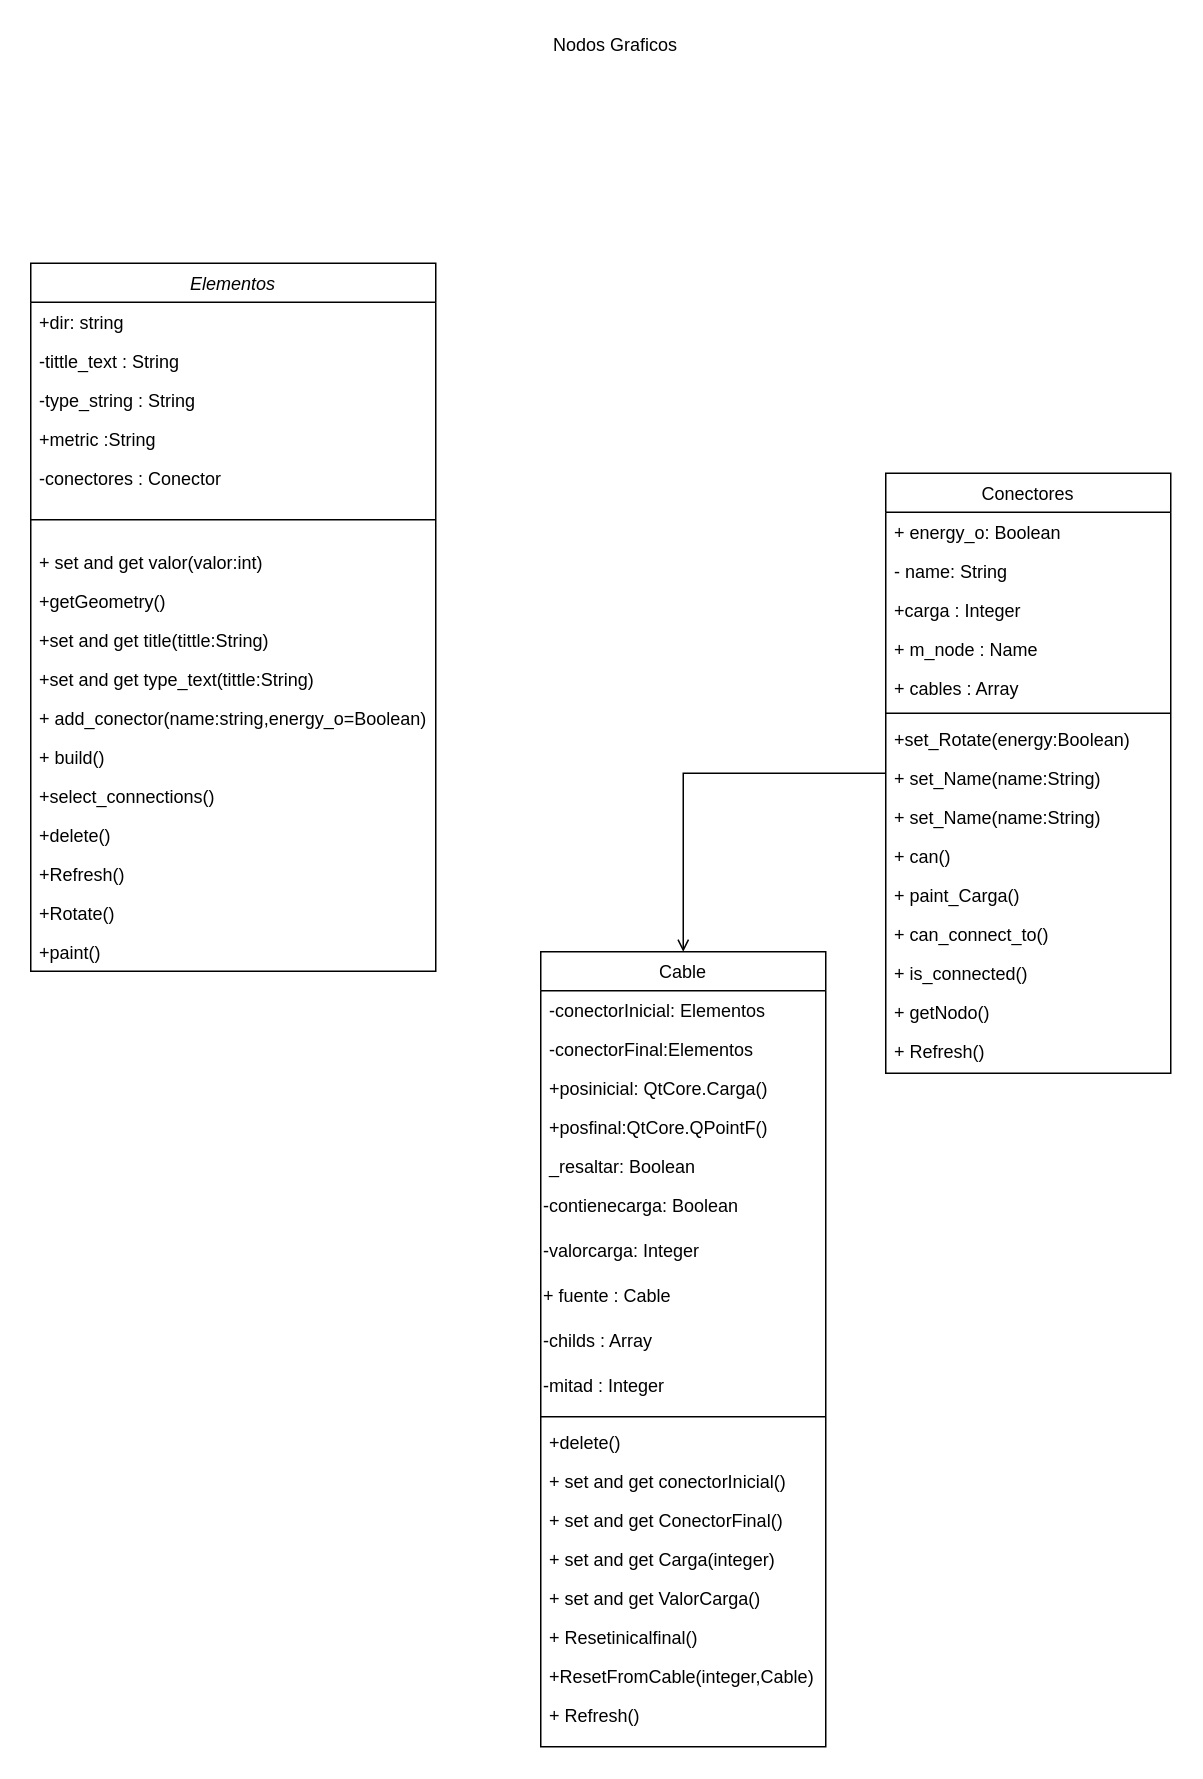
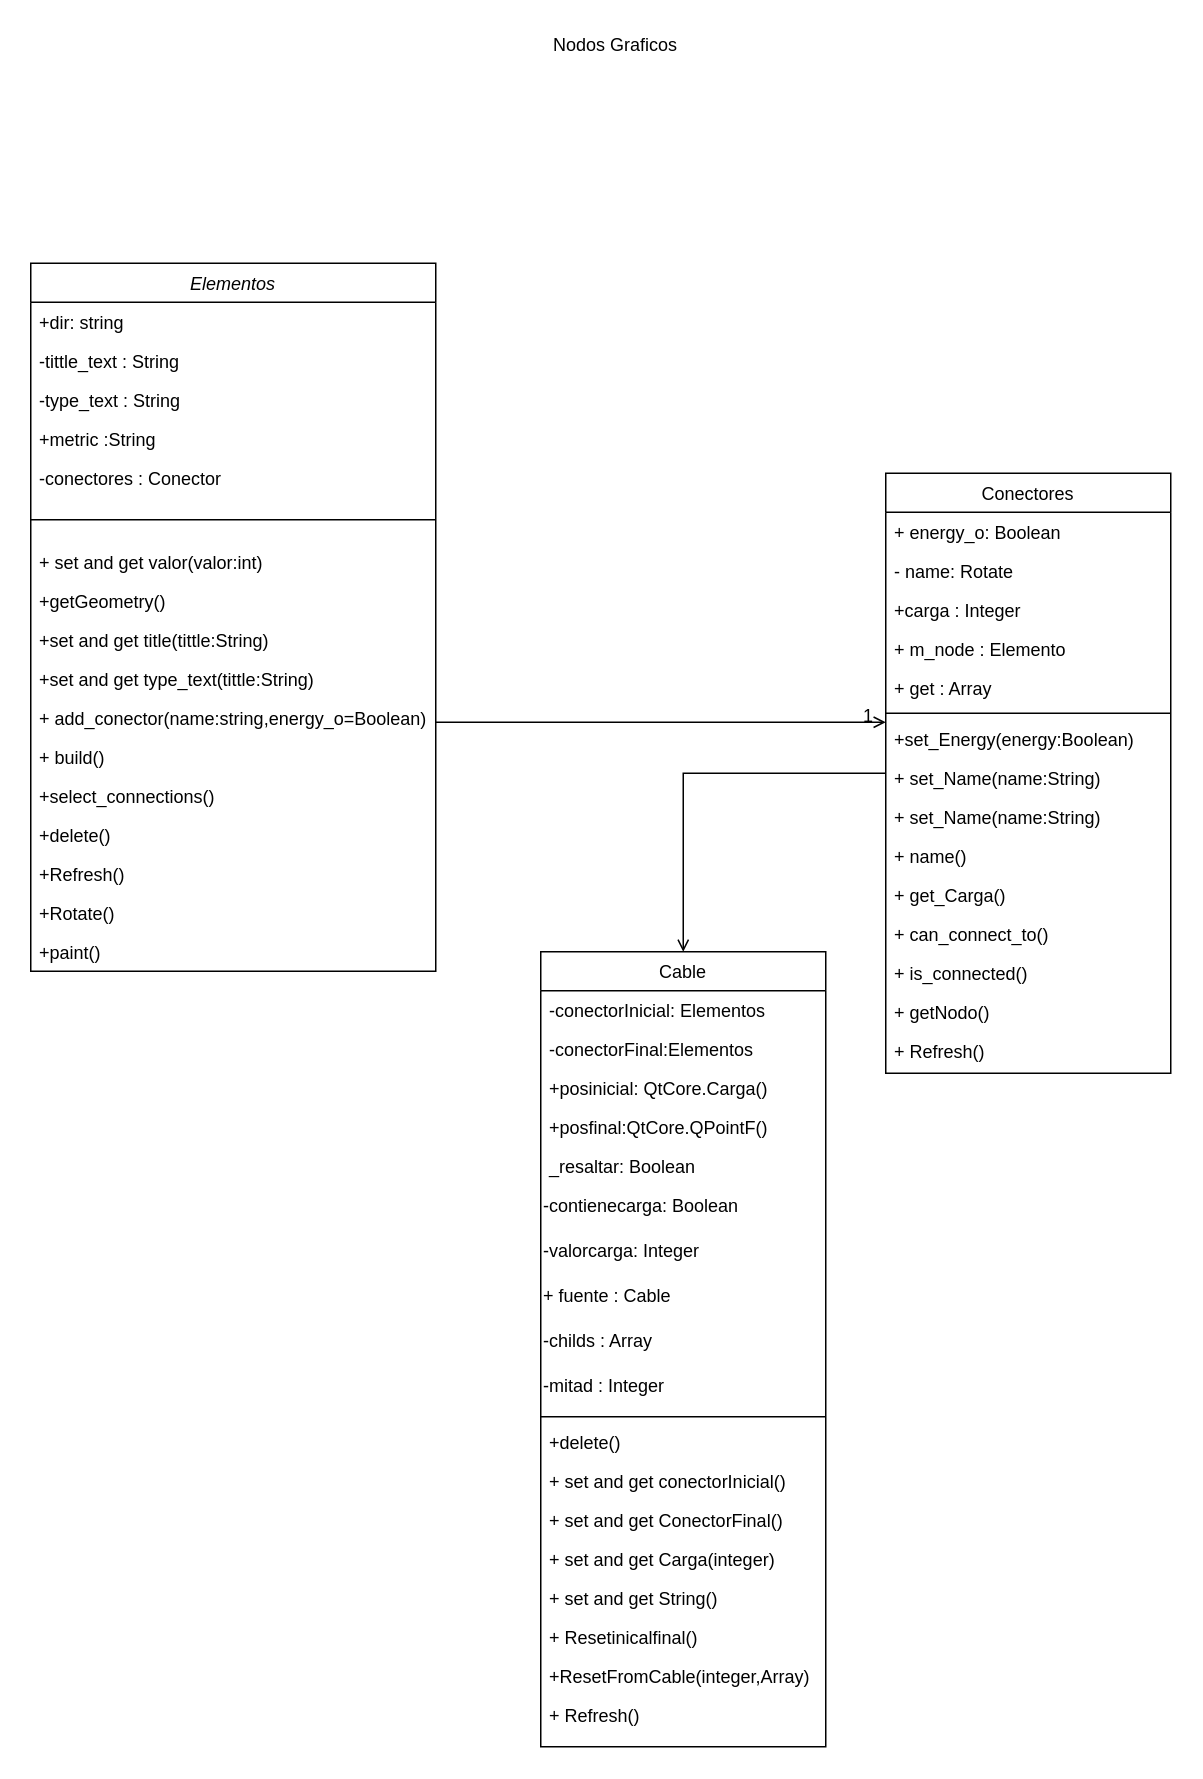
node "-type_string : String": label "-type_string : String" -> "-type_text : String"
node "- name: String": label "- name: String" -> "- name: Rotate"
node "+ m_node : Name": label "+ m_node : Name" -> "+ m_node : Elemento"
node "+ cables : Array": label "+ cables : Array" -> "+ get : Array"
edge "Elementos" -> "Conectores": added, label "1"
node "+set_Rotate(energy:Boolean)": label "+set_Rotate(energy:Boolean)" -> "+set_Energy(energy:Boolean)"
node "+ can()": label "+ can()" -> "+ name()"
node "+ paint_Carga()": label "+ paint_Carga()" -> "+ get_Carga()"
node "+ set and get ValorCarga()": label "+ set and get ValorCarga()" -> "+ set and get String()"
node "+ResetFromCable(integer,Cable)": label "+ResetFromCable(integer,Cable)" -> "+ResetFromCable(integer,Array)"
